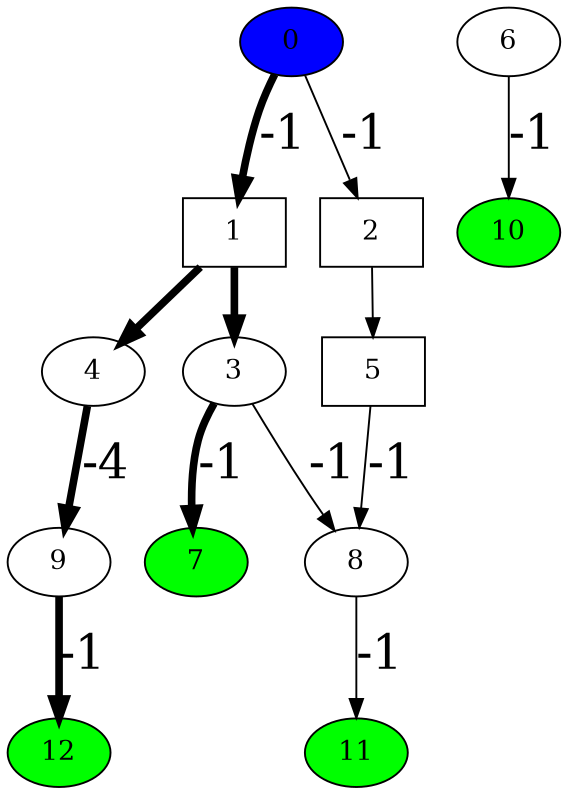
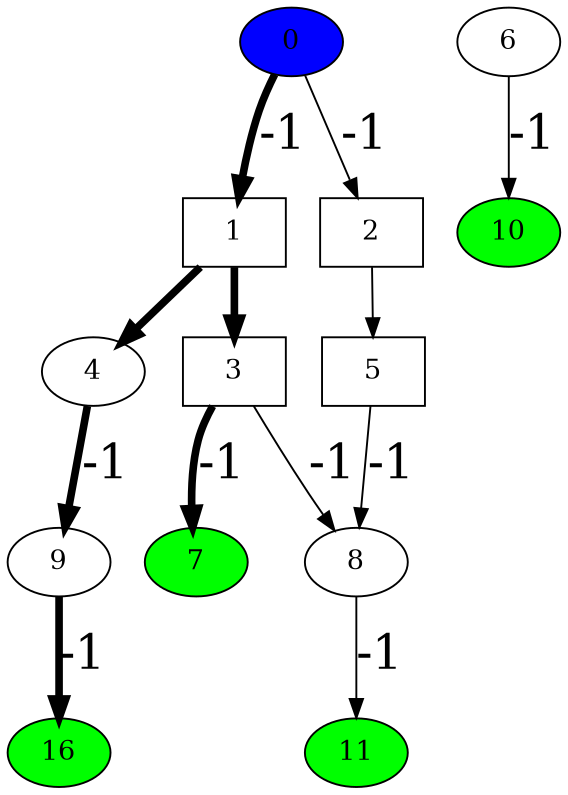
node "3": shape ellipse -> box
edge "4" -> "9": label "-4" -> "-1"
node "12": label "12" -> "16"
